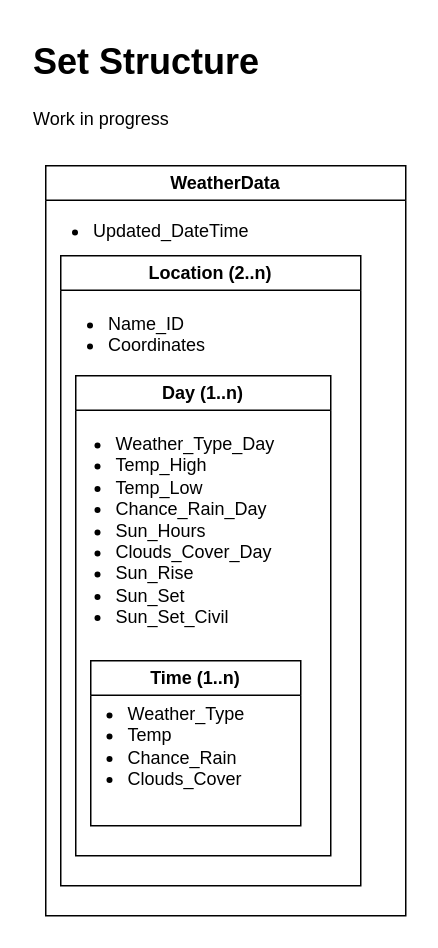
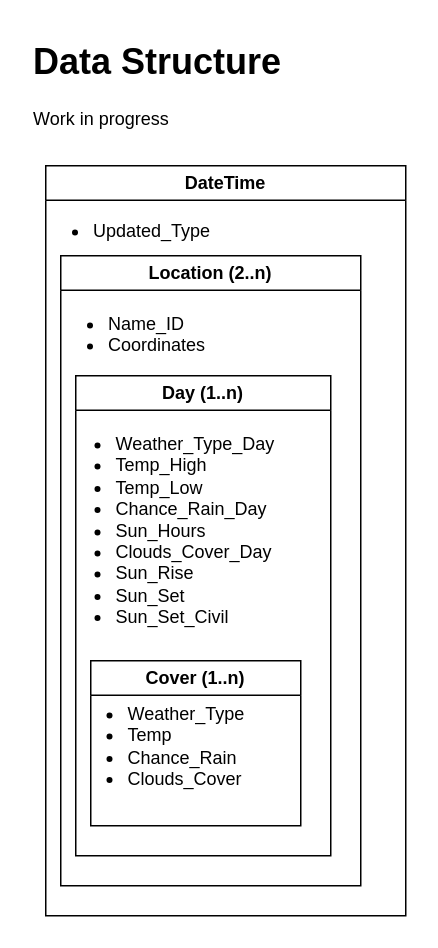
node "Set StructureWork in progress": label "Set StructureWork in progress" -> "Data StructureWork in progress"
node "WeatherData": label "WeatherData" -> "DateTime"
node "Updated_DateTime": label "Updated_DateTime" -> "Updated_Type"
node "Time (1..n)": label "Time (1..n)" -> "Cover (1..n)"
